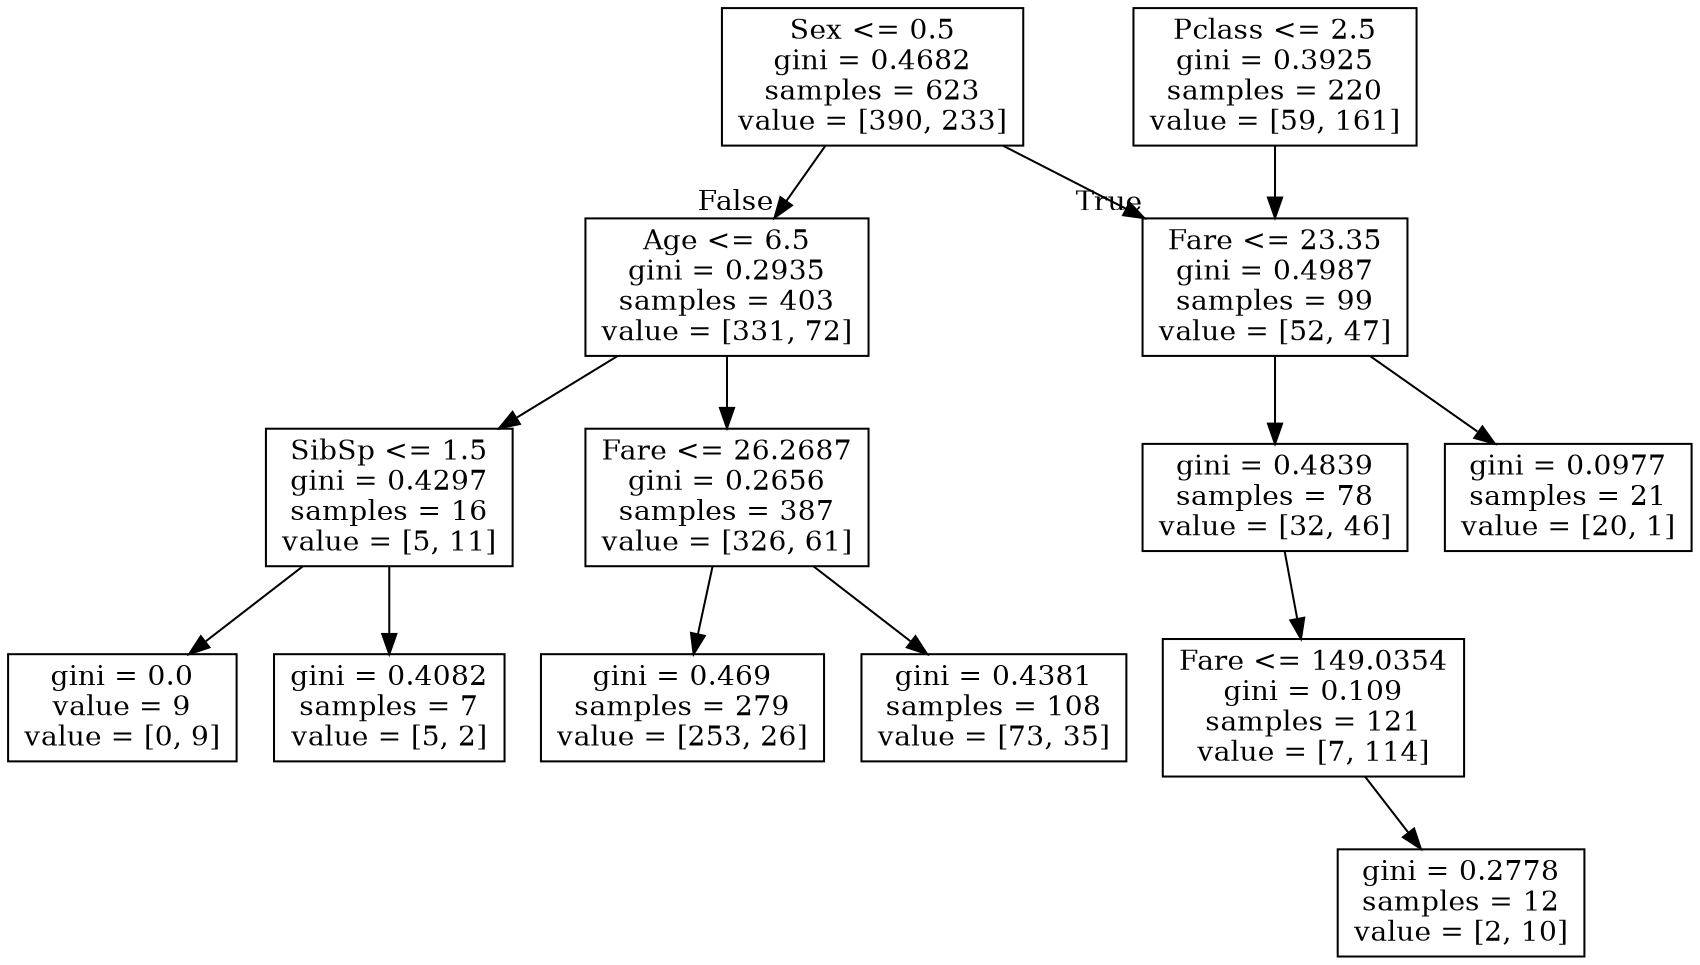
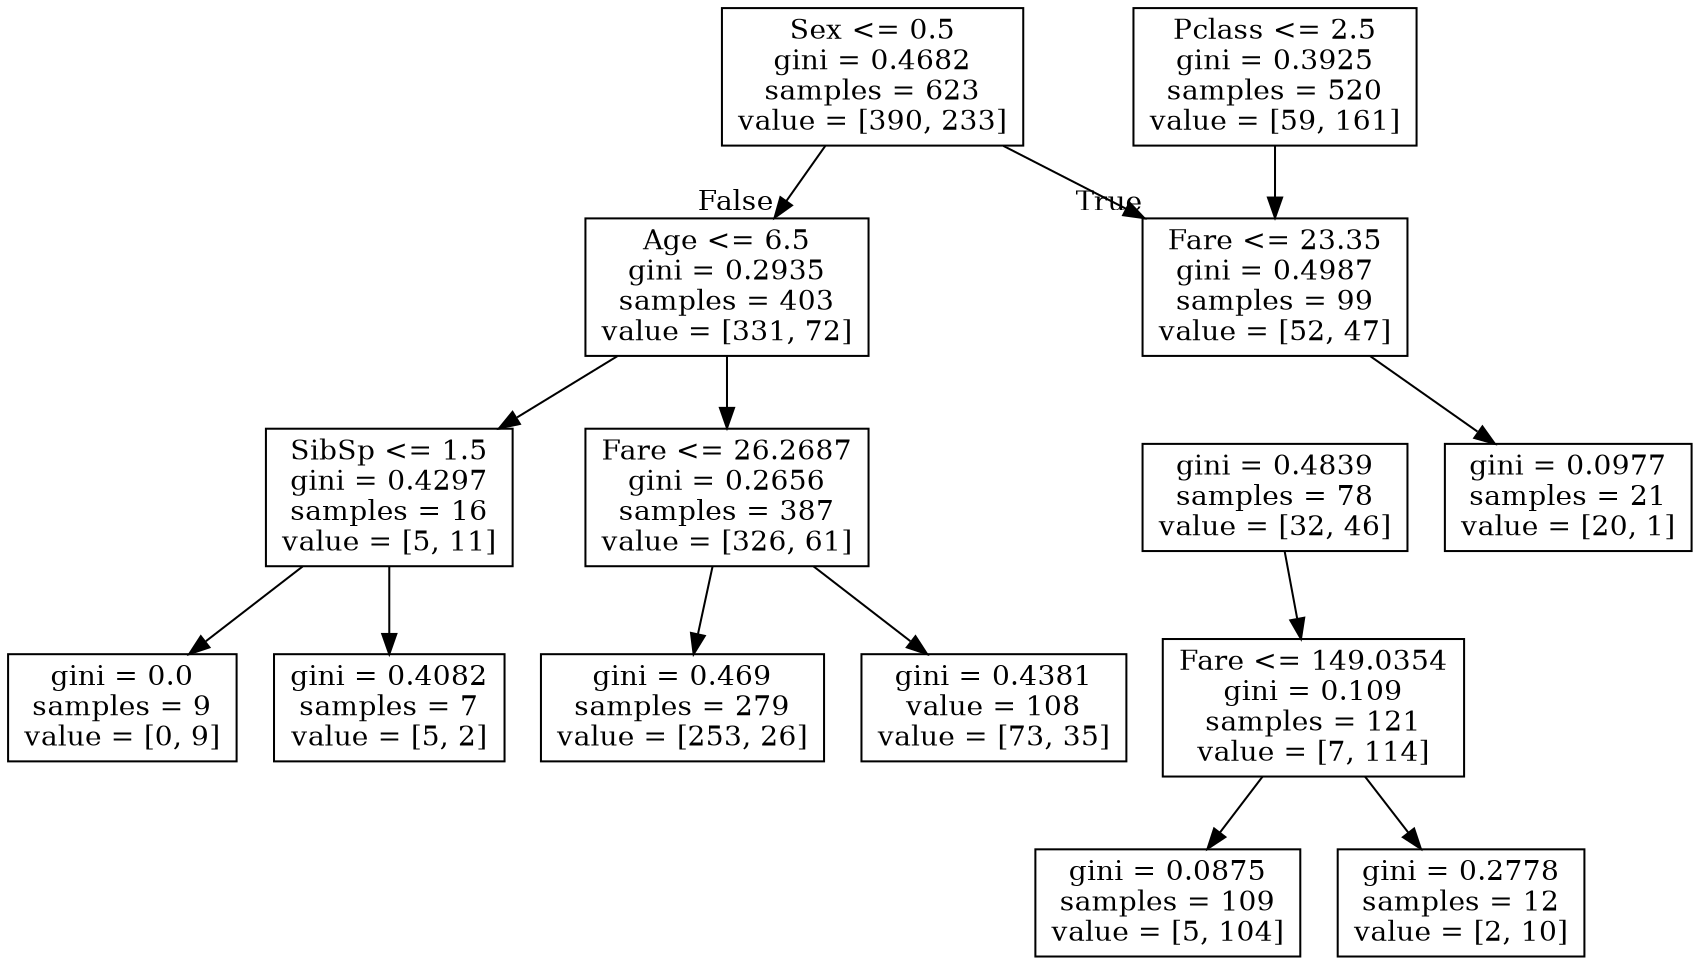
node "Pclass <= 2.5 gini = 0.3925 samples = 220 value = [59, 161]": label "Pclass <= 2.5 gini = 0.3925 samples = 220 value = [59, 161]" -> "Pclass <= 2.5 gini = 0.3925 samples = 520 value = [59, 161]"
edge "Fare <= 23.35 gini = 0.4987 samples = 99 value = [52, 47]" -> "gini = 0.4839 samples = 78 value = [32, 46]": removed
node "gini = 0.0 value = 9 value = [0, 9]": label "gini = 0.0 value = 9 value = [0, 9]" -> "gini = 0.0 samples = 9 value = [0, 9]"
node "gini = 0.4381 samples = 108 value = [73, 35]": label "gini = 0.4381 samples = 108 value = [73, 35]" -> "gini = 0.4381 value = 108 value = [73, 35]"
node "gini = 0.0875 samples = 109 value = [5, 104]": added
